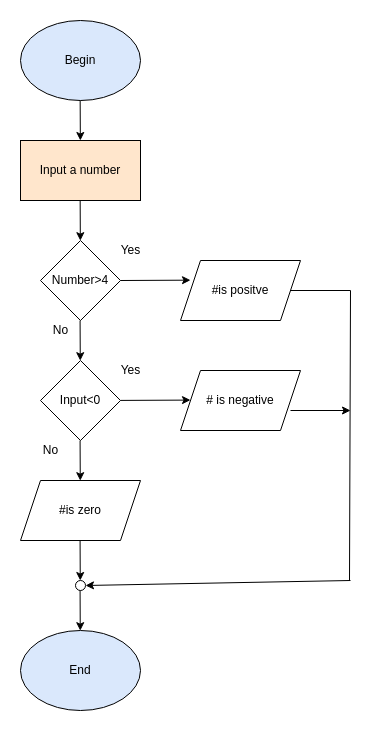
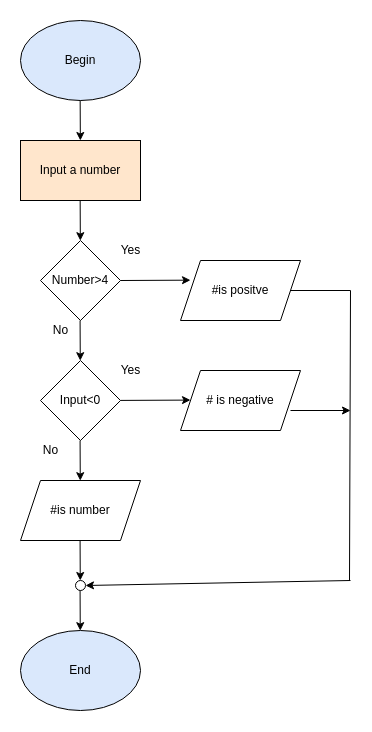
node "#is zero": label "#is zero" -> "#is number"
